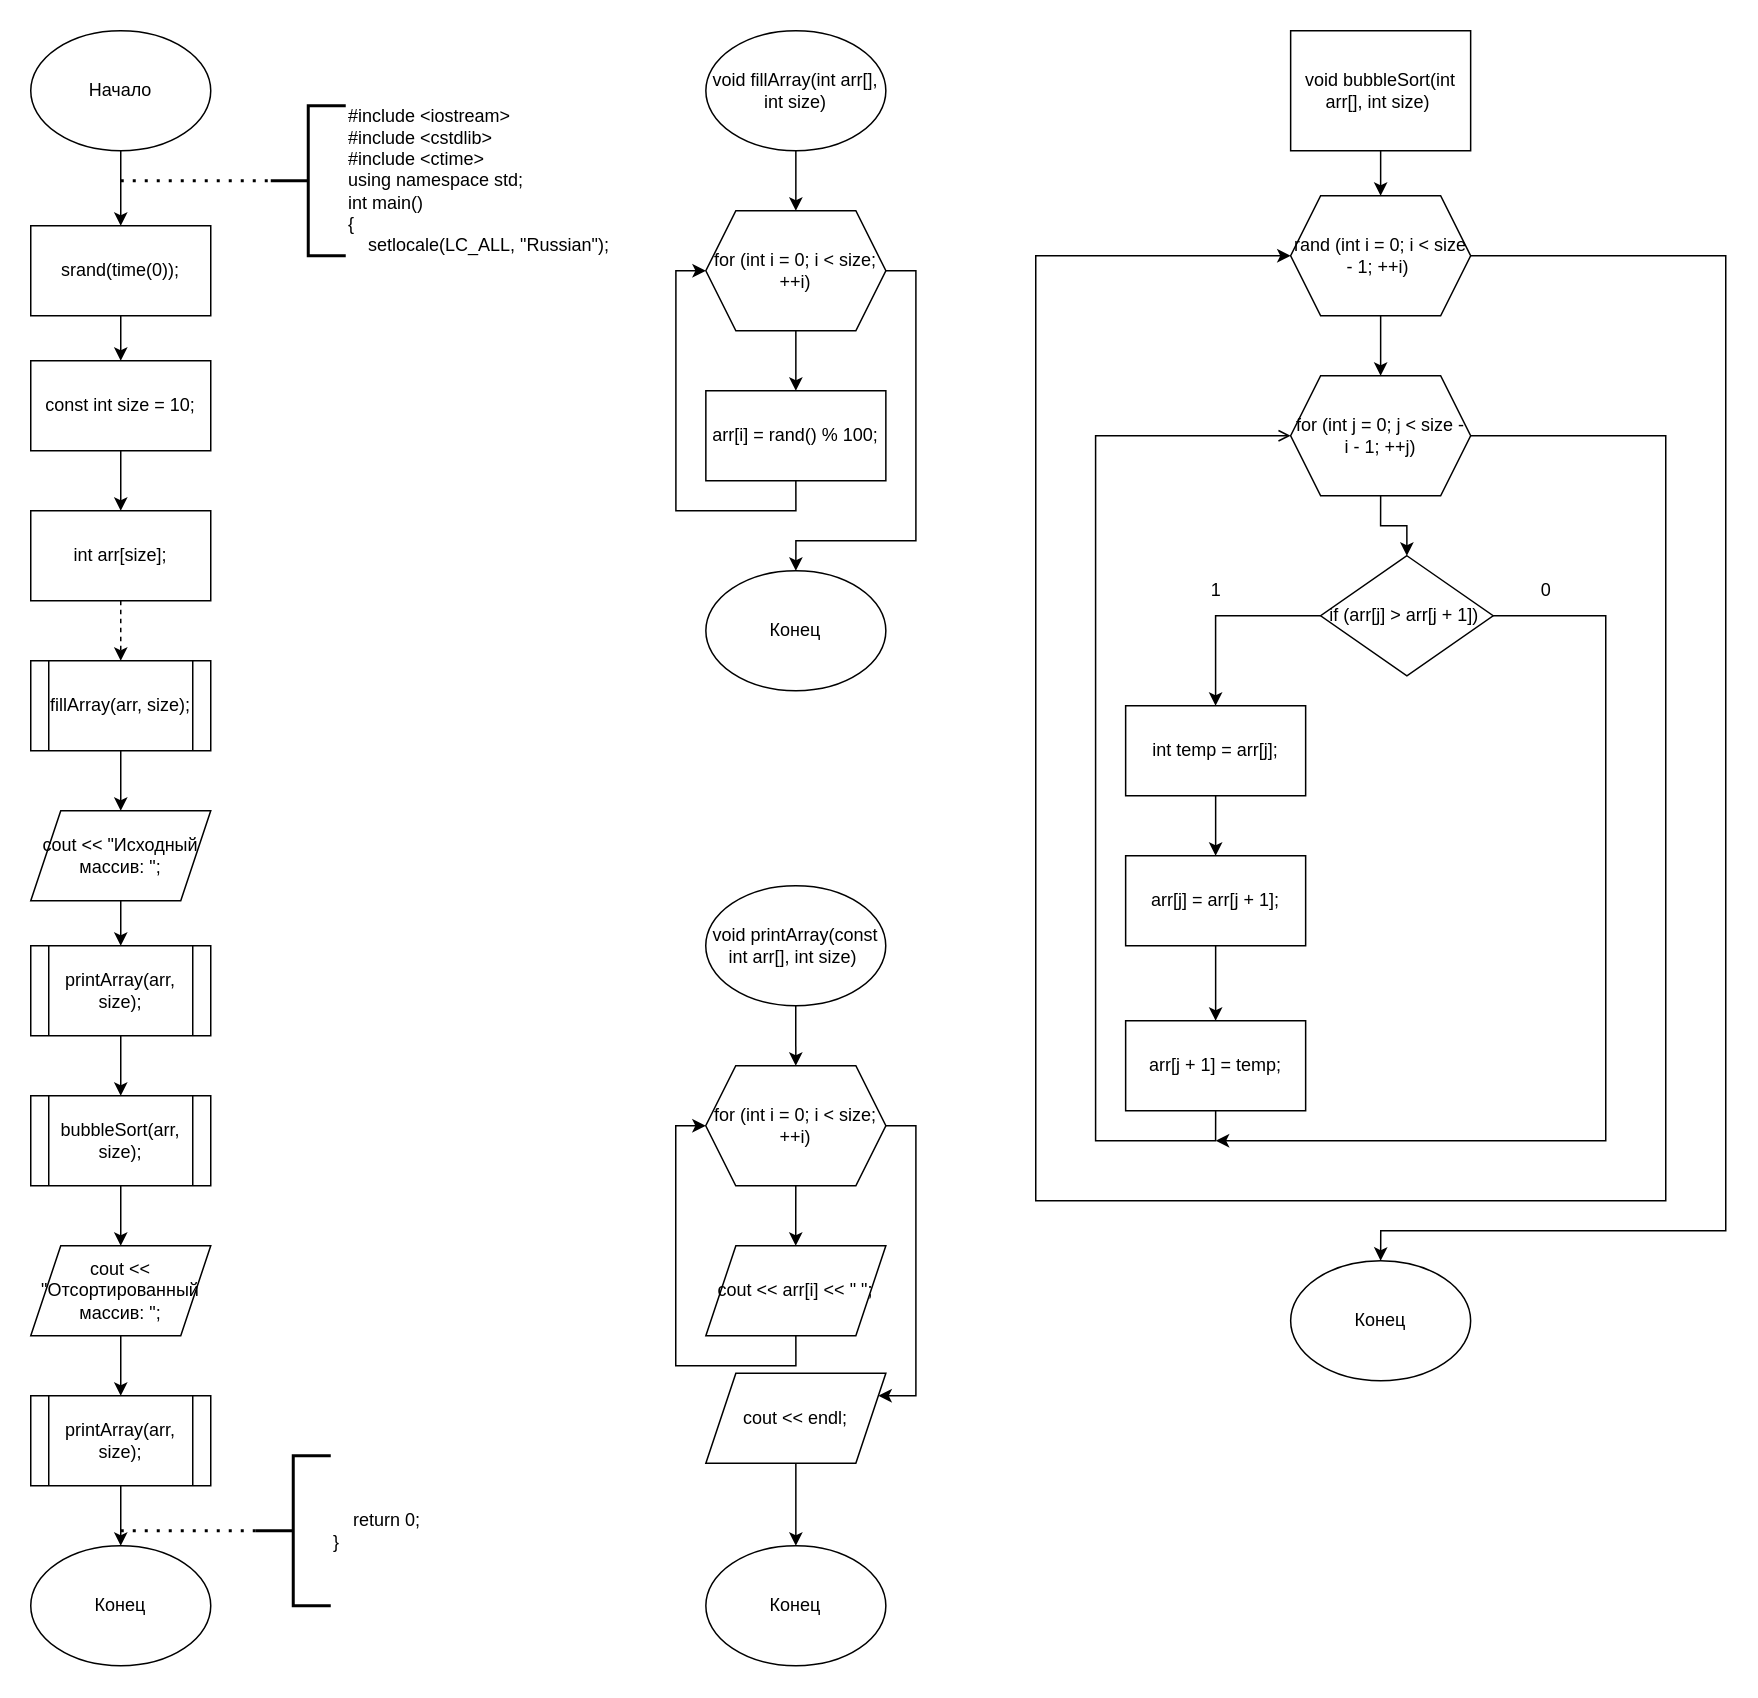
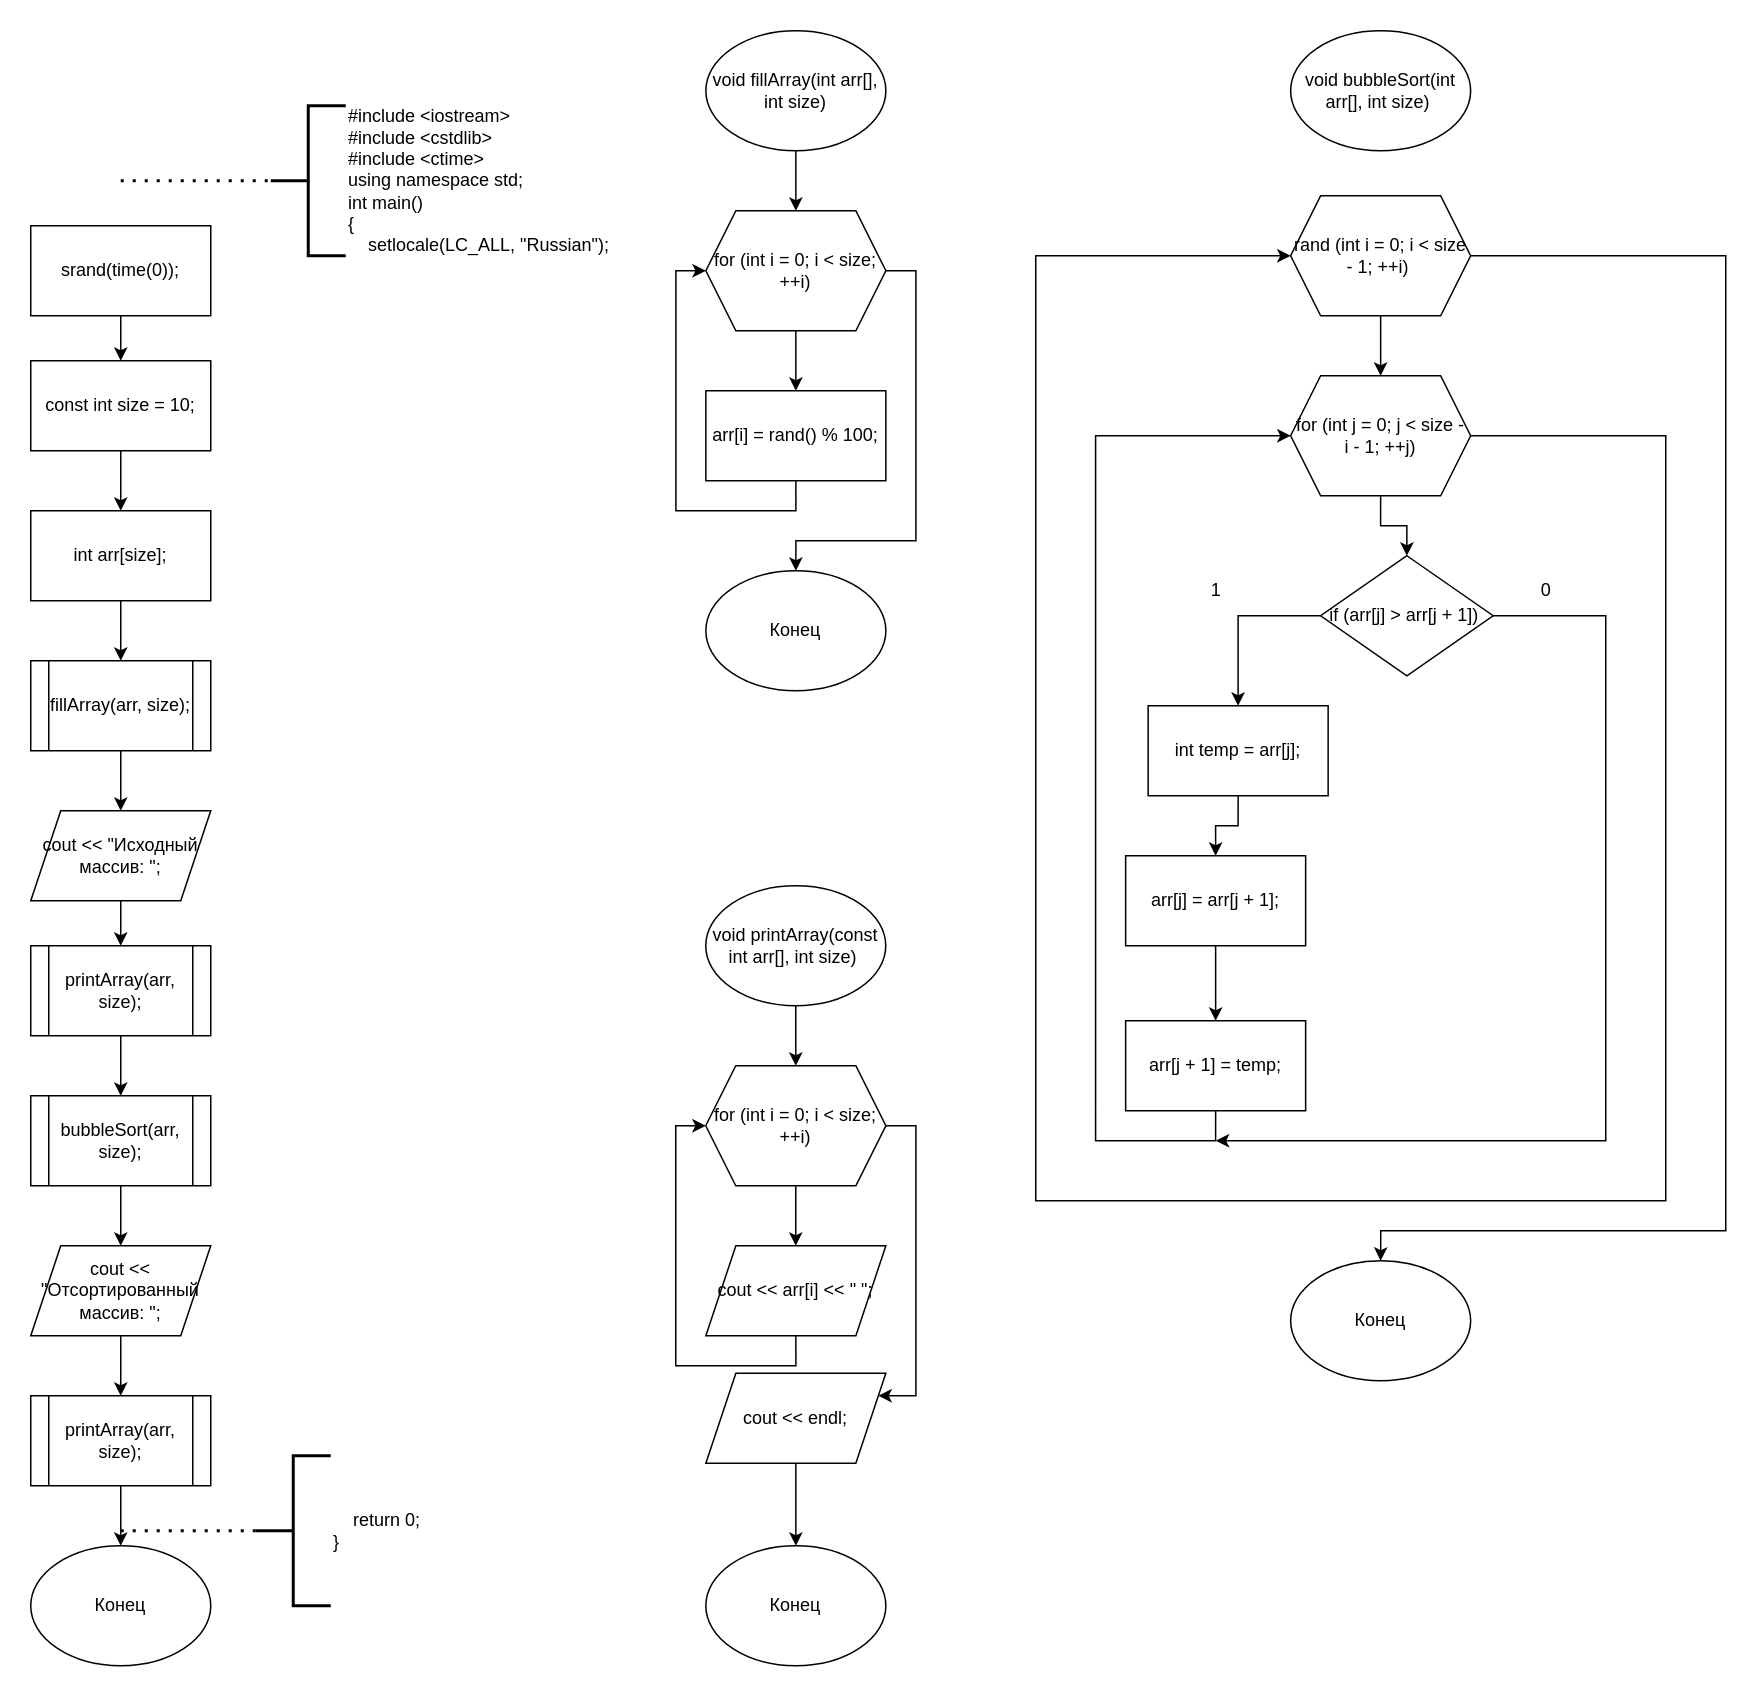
node "Начало": removed
node "void bubbleSort(int arr[], int size)": shape rectangle -> ellipse
edge "void bubbleSort(int arr[], int size)" -> "rand (int i = 0; i < size - 1; ++i)": removed
edge "Начало" -> "srand(time(0));": removed
edge "arr[j + 1] = temp;" -> "for (int j = 0; j < size - i - 1; ++j)": arrowhead open -> classic
edge "int arr[size];" -> "fillArray(arr, size);": style dashed -> solid
node "int temp = arr[j];": moved (1216, 751) -> (1238, 751)
